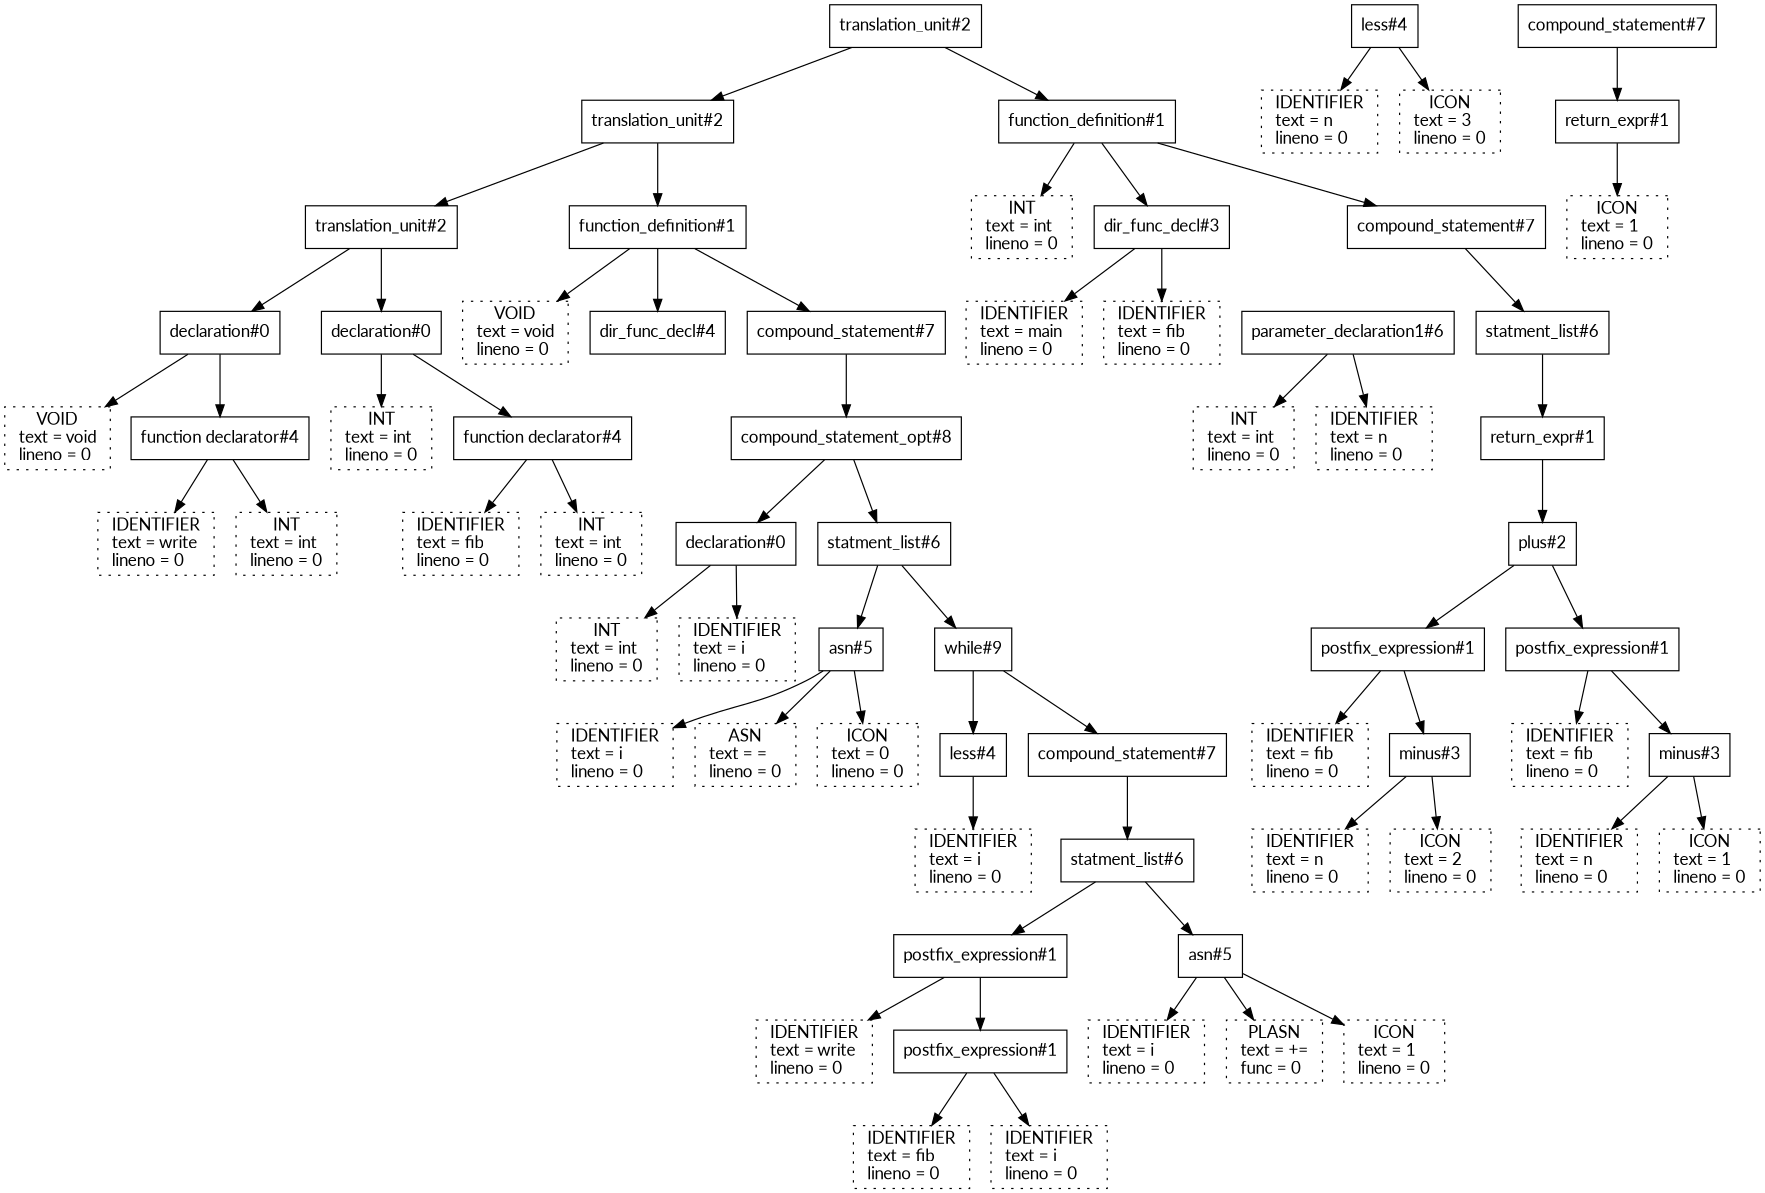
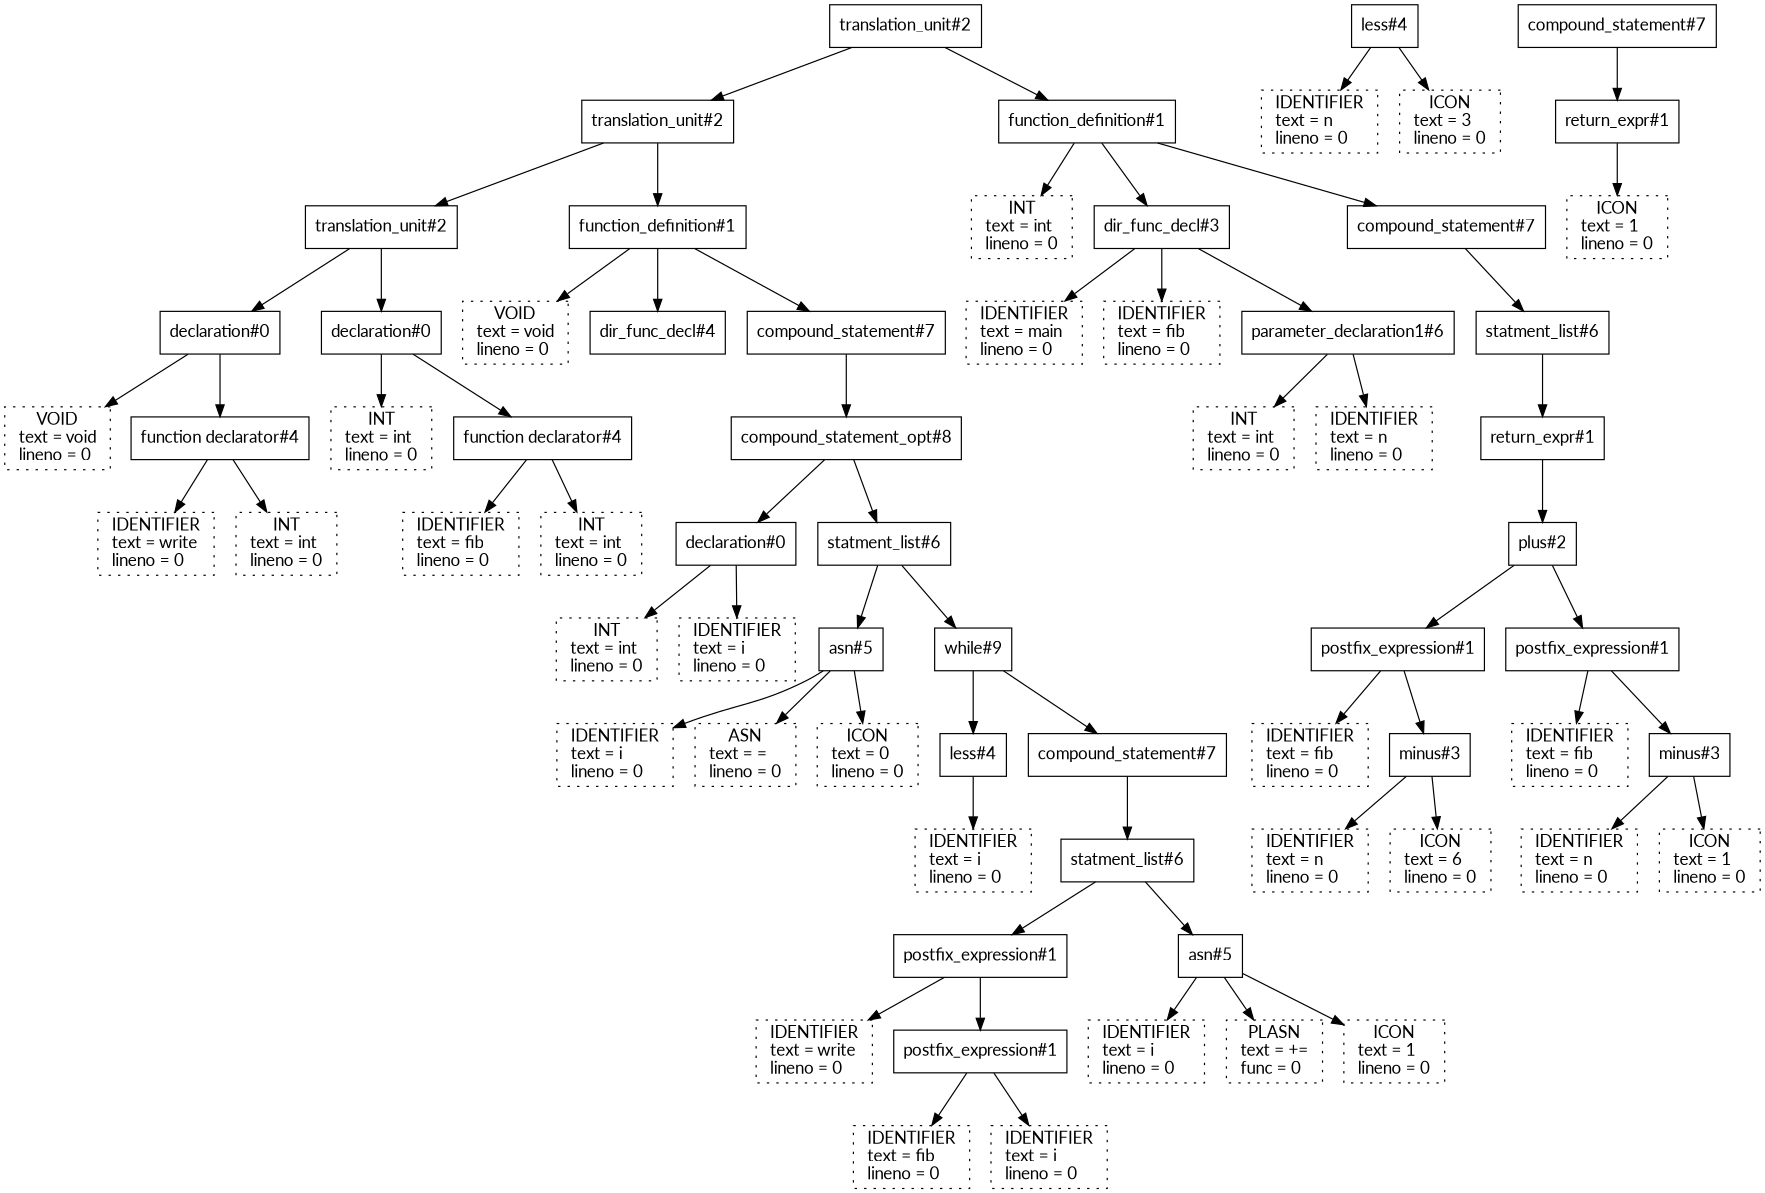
edge "dir_func_decl#3" -> "parameter_declaration1#6": added
node "ICON text = 2 lineno = 0": label "ICON text = 2 lineno = 0" -> "ICON text = 6 lineno = 0"
